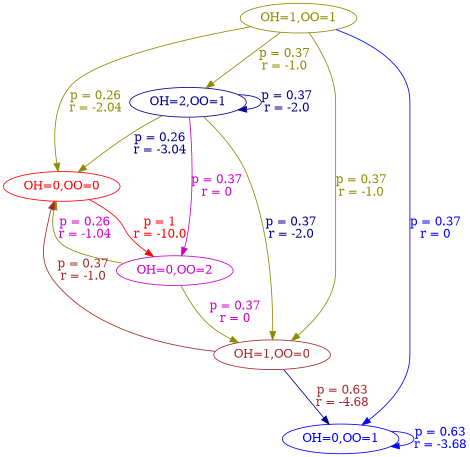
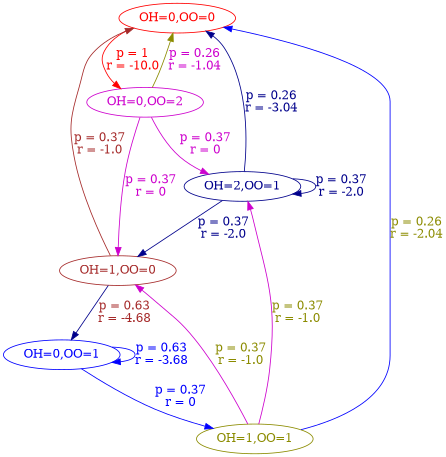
edge "OH=1,OO=1" -> "OH=2,OO=1": color yellow4 -> magenta3
edge "OH=1,OO=1" -> "OH=0,OO=0": color yellow4 -> Blue
edge "OH=2,OO=1" -> "OH=0,OO=0": color yellow4 -> blue4
edge "OH=2,OO=1" -> "OH=0,OO=2": reversed
edge "OH=1,OO=1" -> "OH=1,OO=0": color yellow4 -> magenta3
edge "OH=1,OO=1" -> "OH=0,OO=1": reversed
edge "OH=2,OO=1" -> "OH=1,OO=0": color yellow4 -> blue4
edge "OH=0,OO=2" -> "OH=1,OO=0": color yellow4 -> magenta3
